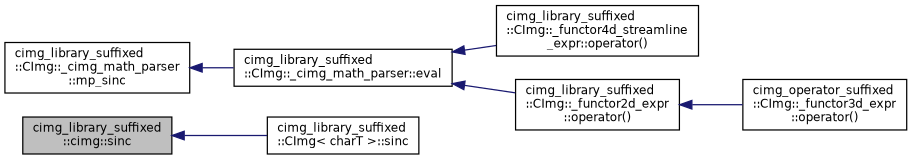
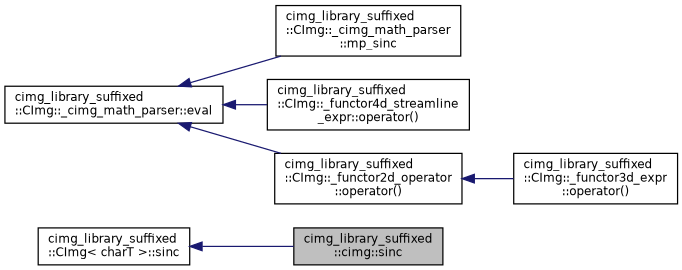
edge "cimg_library_suffixed ::CImg::_cimg_math_parser::eval" -> "cimg_library_suffixed ::CImg::_cimg_math_parser ::mp_sinc": reversed
node "cimg_library_suffixed ::CImg::_functor2d_expr ::operator()": label "cimg_library_suffixed ::CImg::_functor2d_expr ::operator()" -> "cimg_library_suffixed ::CImg::_functor2d_operator ::operator()"
node "cimg_operator_suffixed ::CImg::_functor3d_expr ::operator()": label "cimg_operator_suffixed ::CImg::_functor3d_expr ::operator()" -> "cimg_library_suffixed ::CImg::_functor3d_expr ::operator()"
edge "cimg_library_suffixed ::CImg< charT >::sinc" -> "cimg_library_suffixed ::cimg::sinc": reversed
